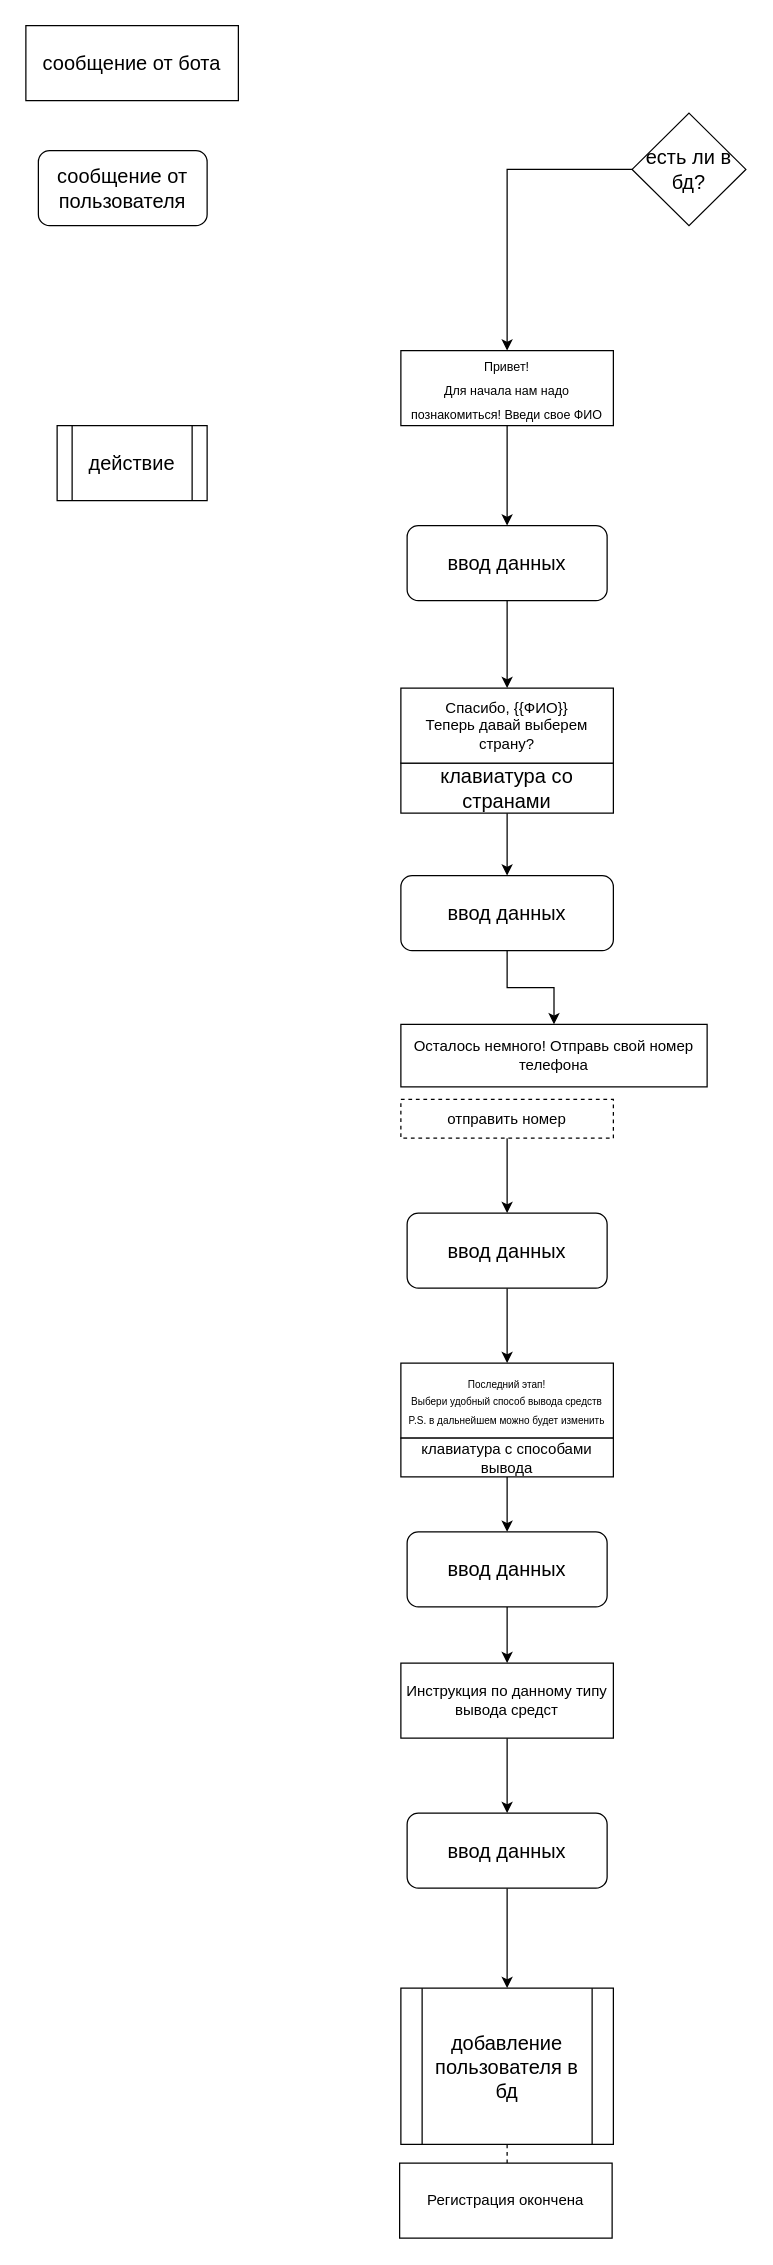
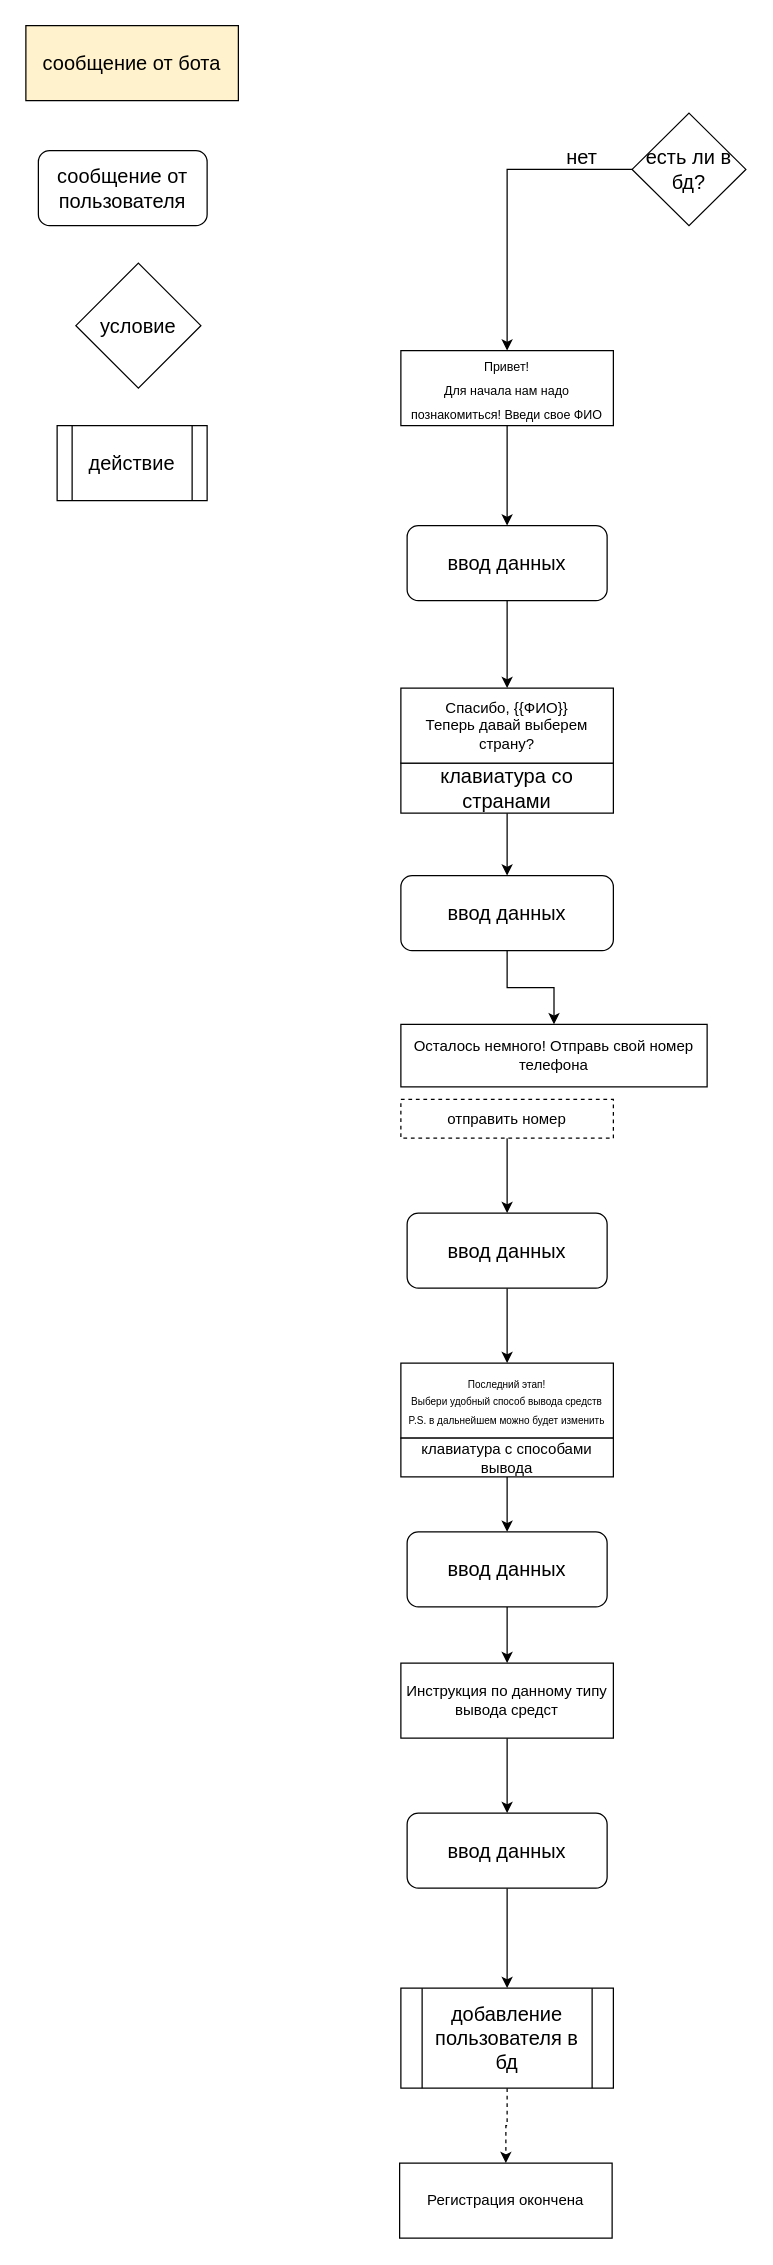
node "сообщение от бота": fillcolor #ffffff -> #fff2cc
node "нет": added
node "условие": added
node "добавление пользователя в бд": size 213x156 -> 213x100
